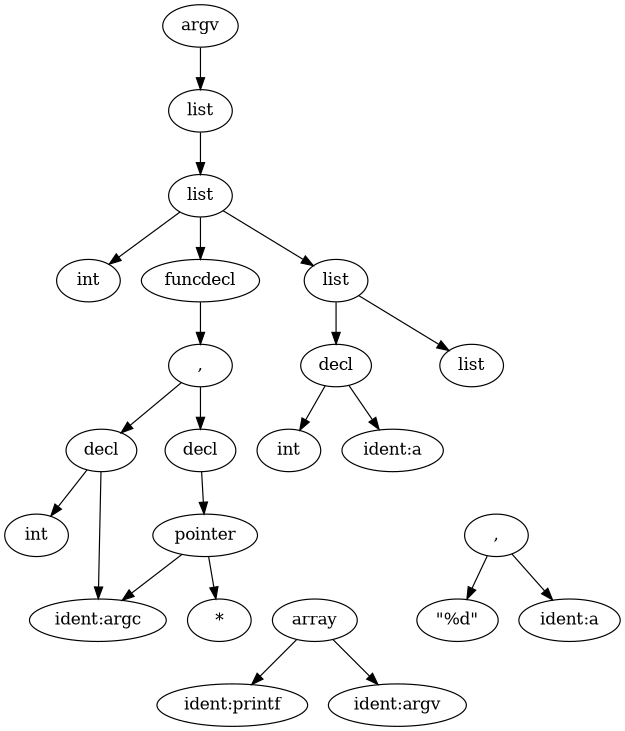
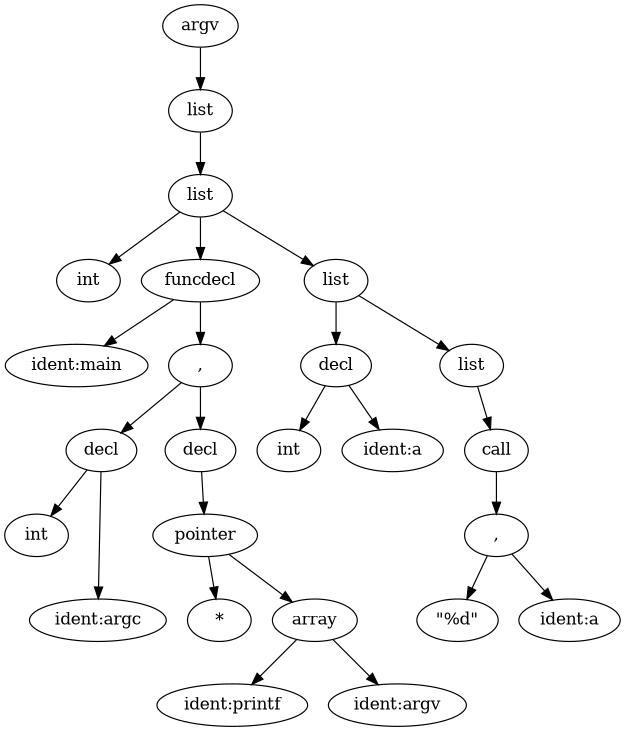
node "ident:main": added
node "call": added
edge "pointer" -> "ident:argc": now "pointer" -> "array"
